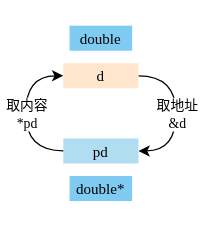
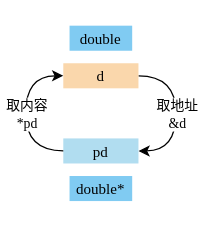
node "d": fillcolor #ffe6cc -> #fad7ac
